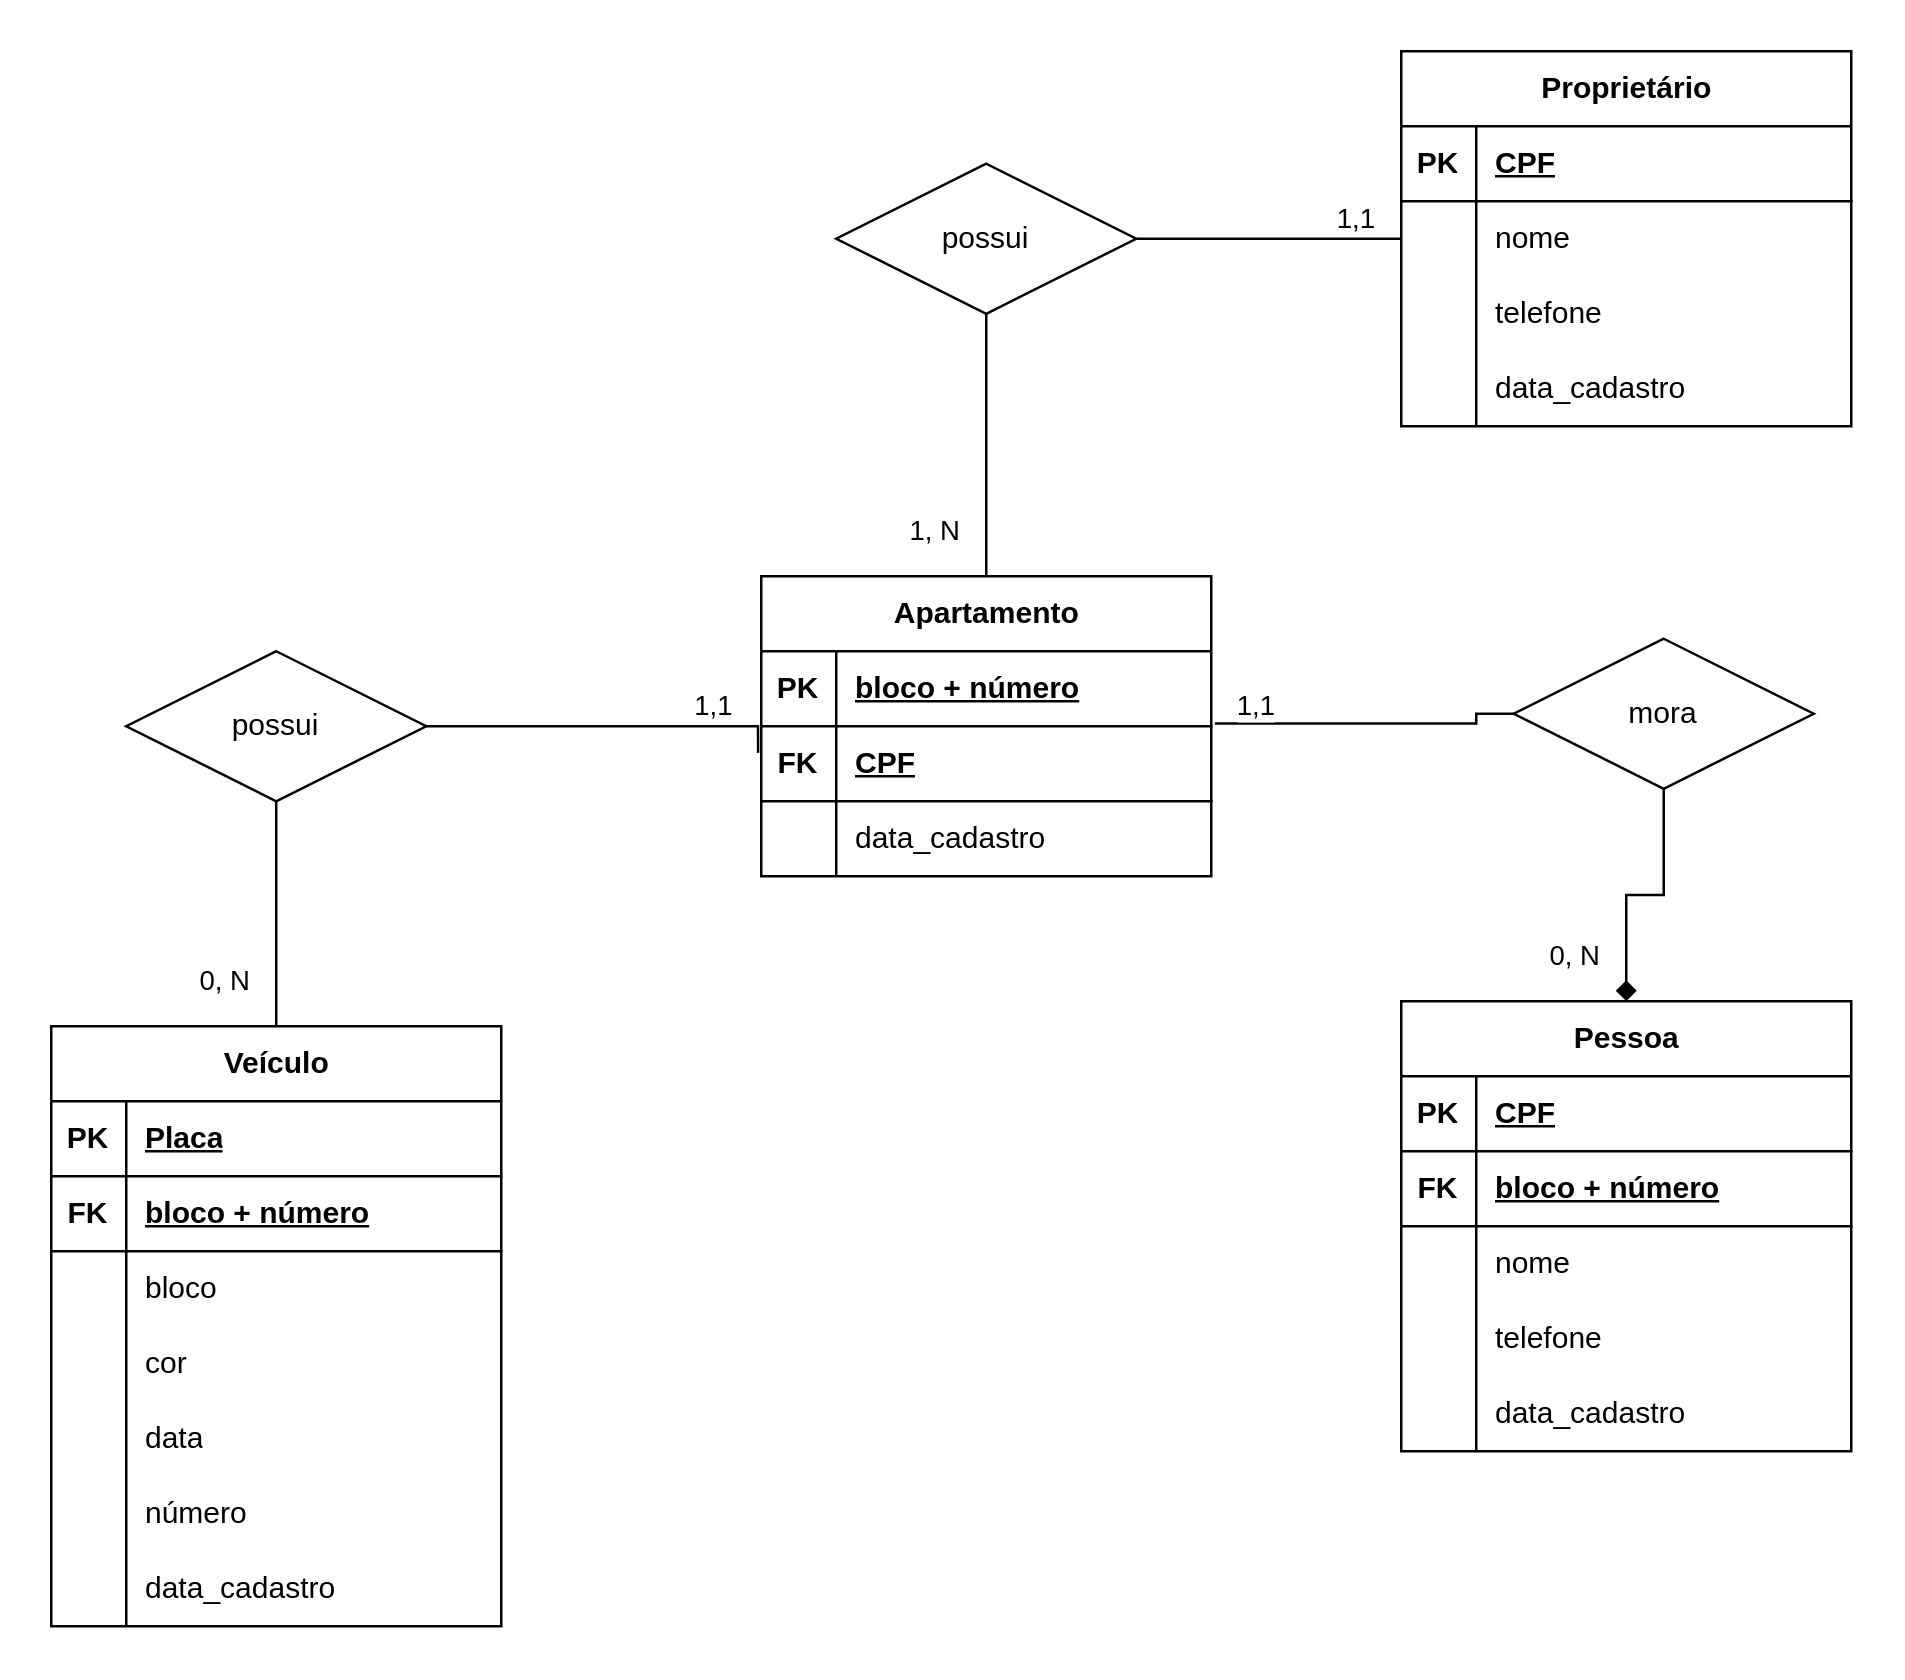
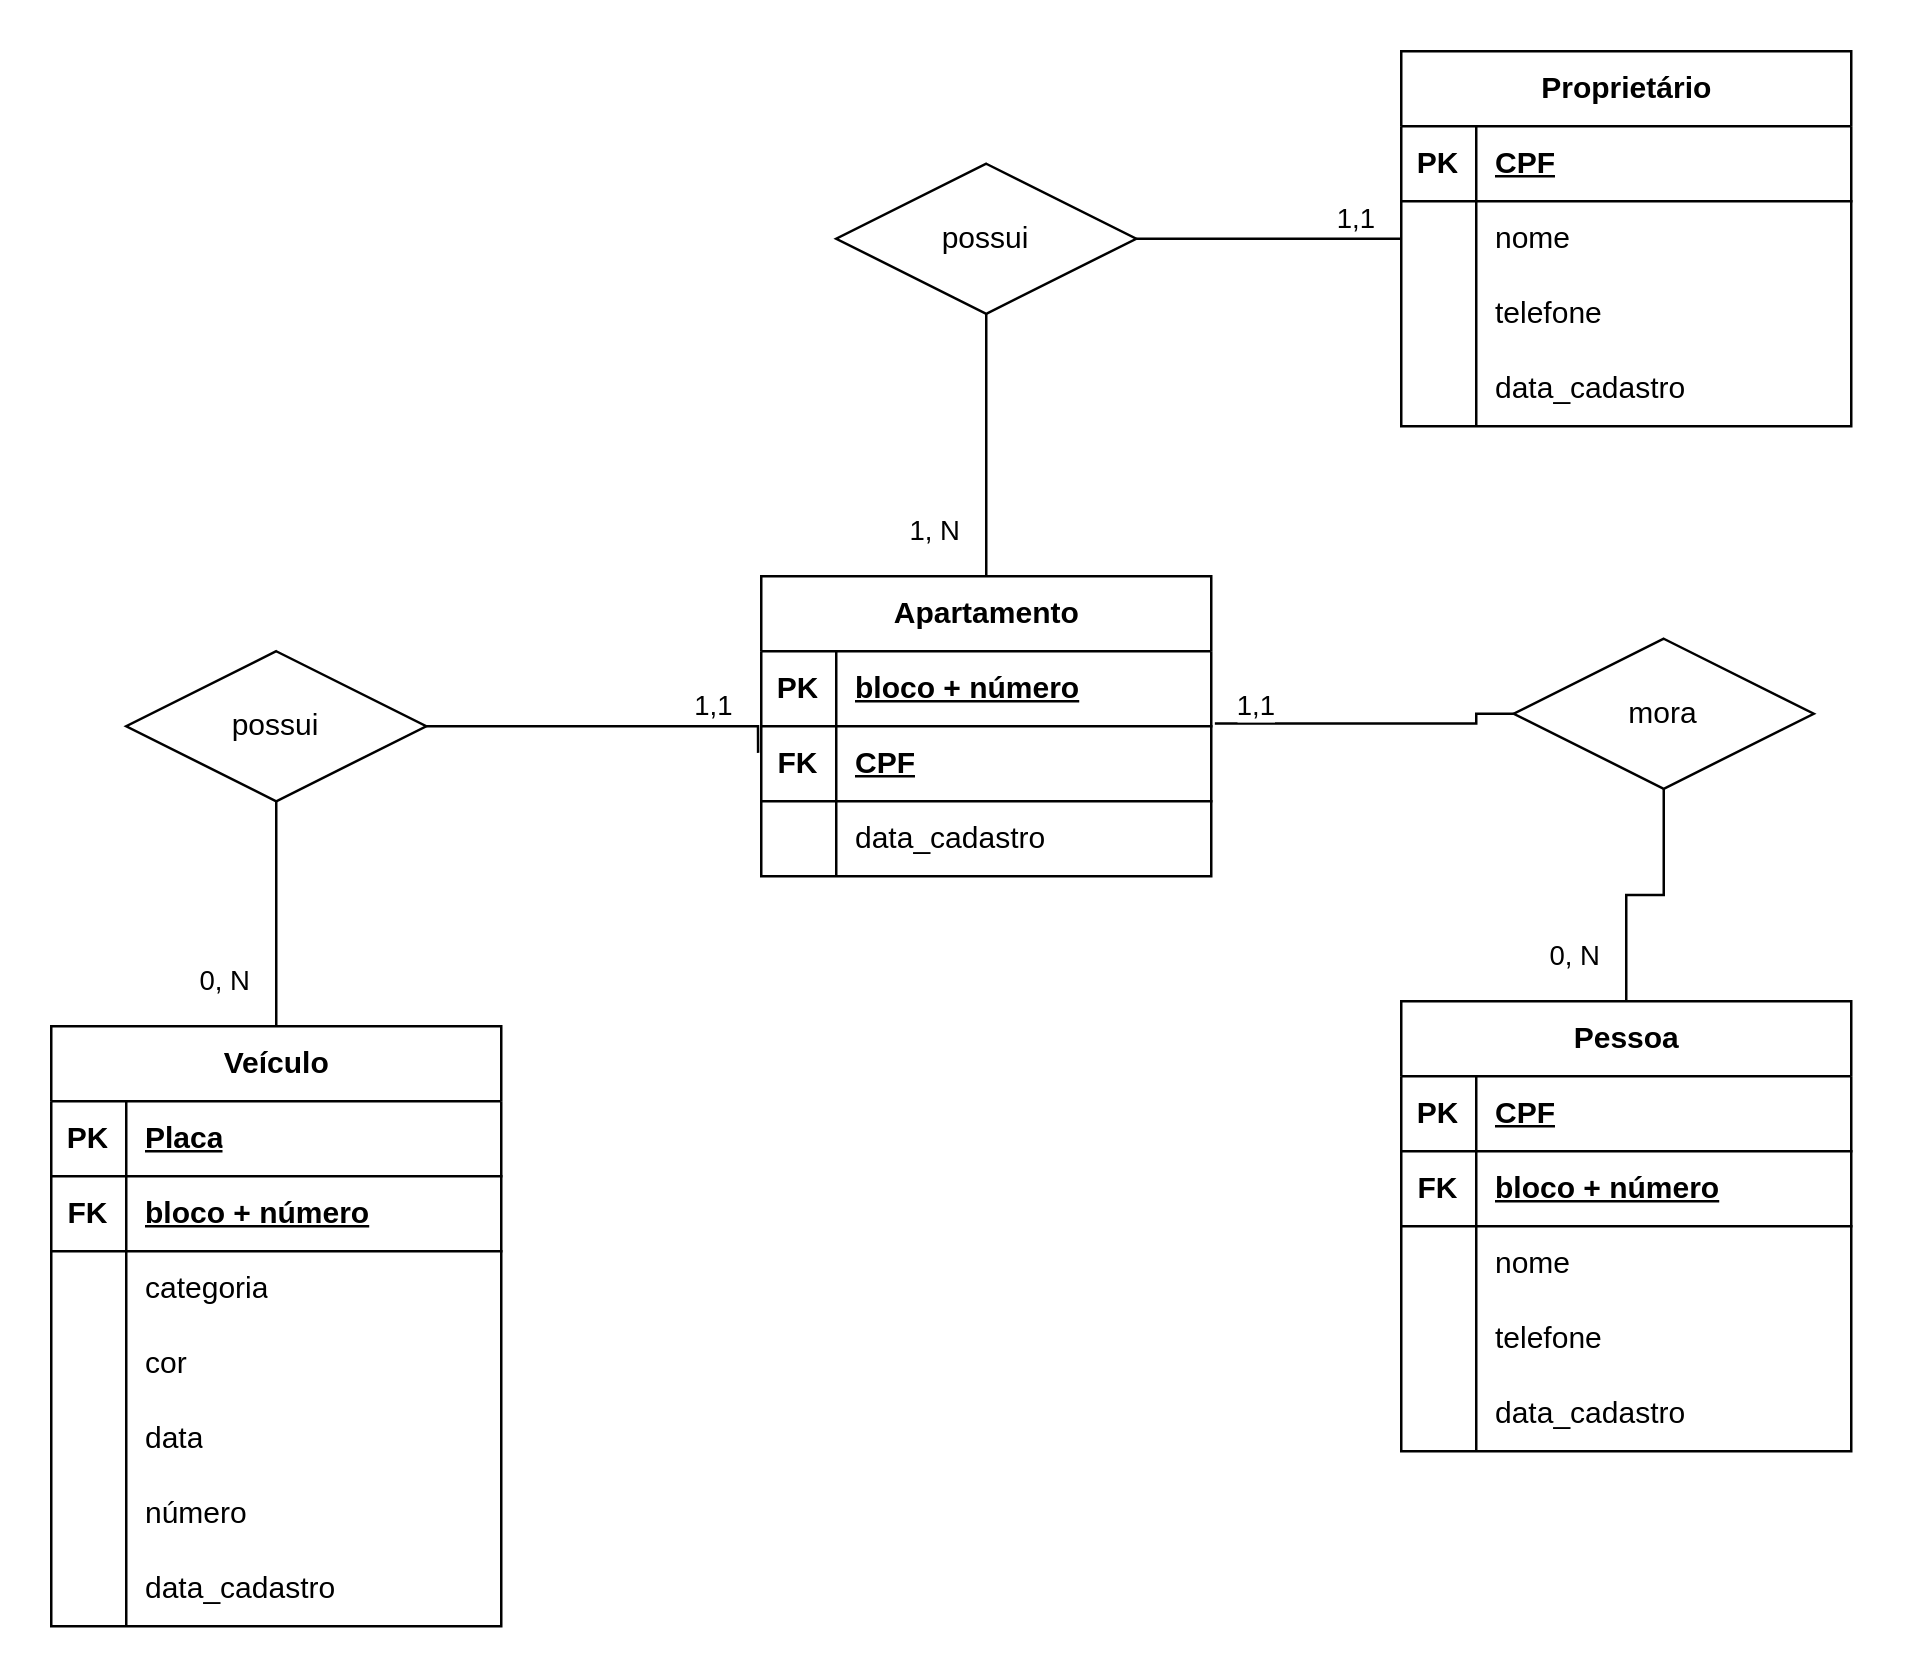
edge "mora" -> "Pessoa": arrowhead diamond -> none
node "bloco": label "bloco" -> "categoria"
